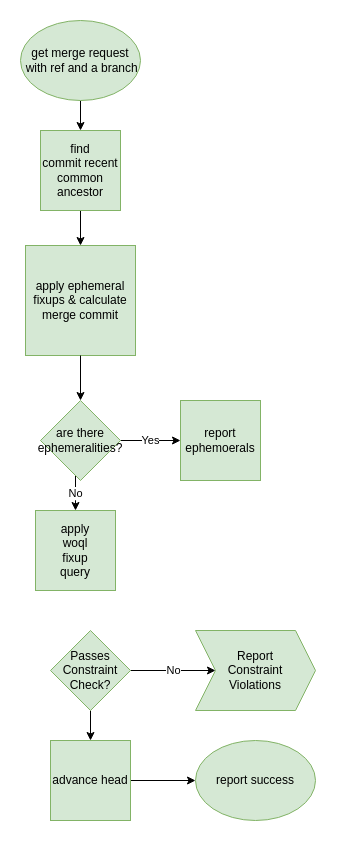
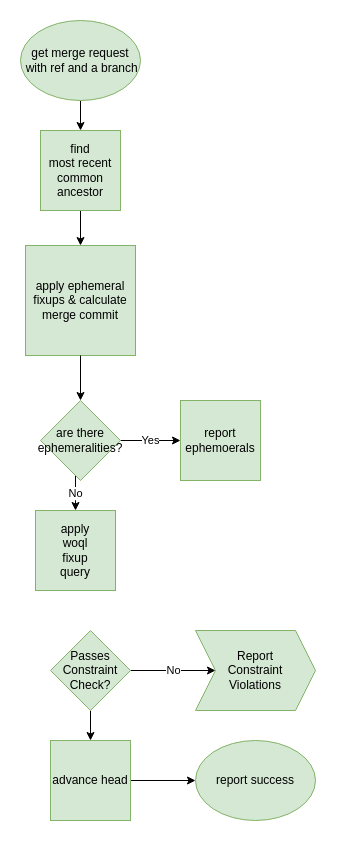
node "find commit recent common ancestor": label "find commit recent common ancestor" -> "find most recent common ancestor"
